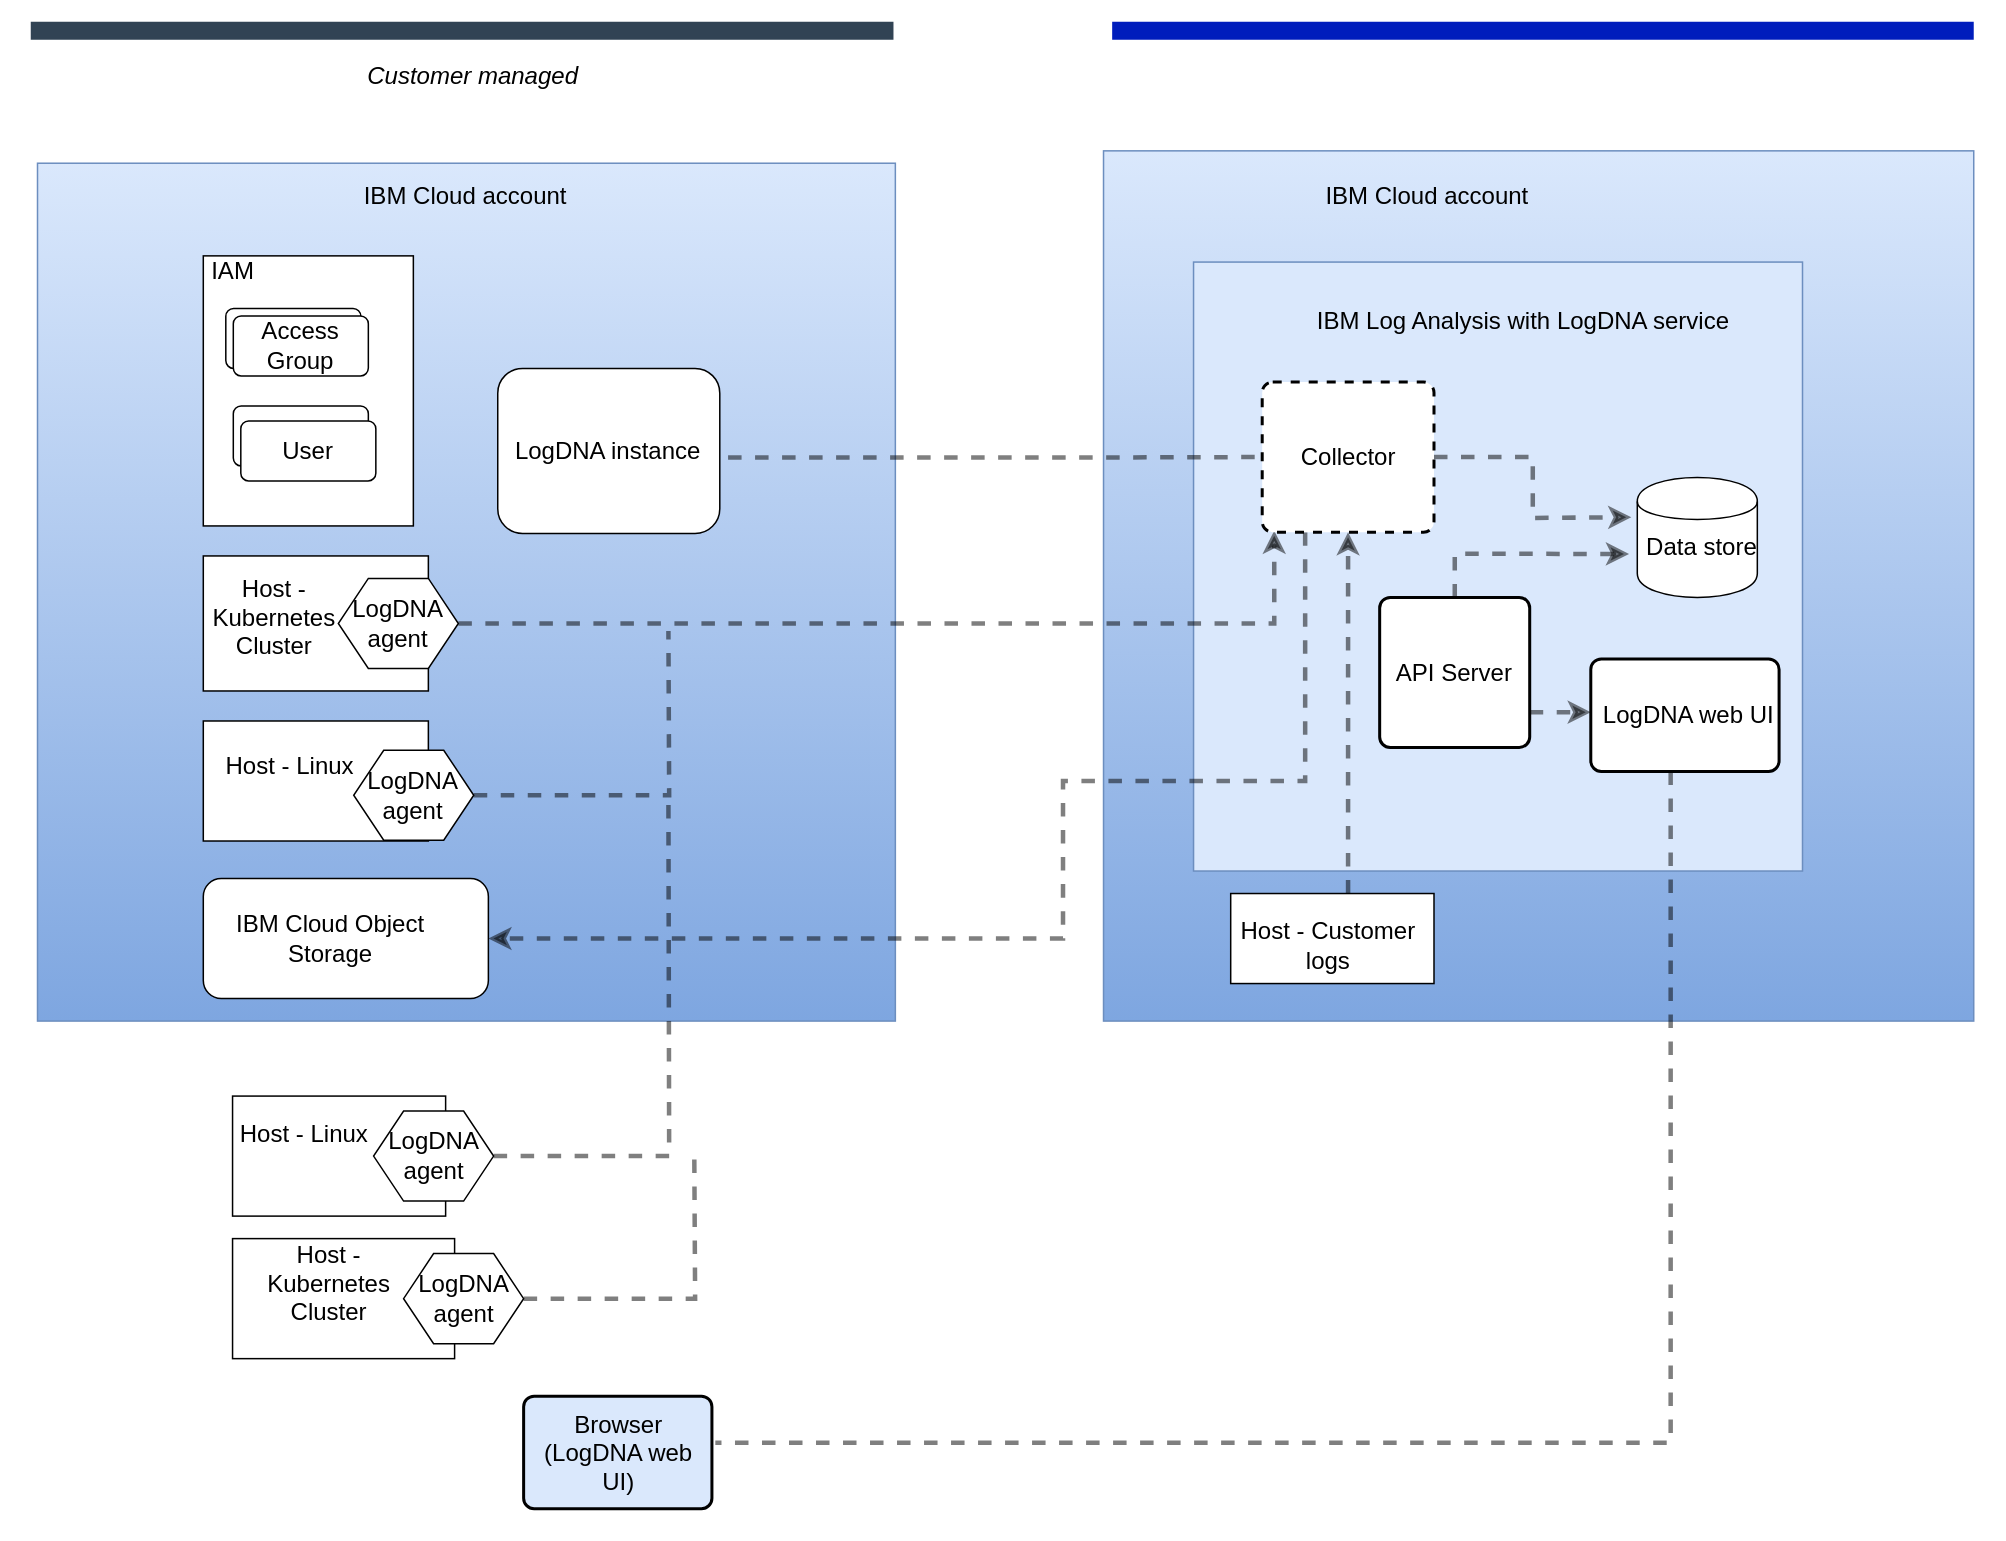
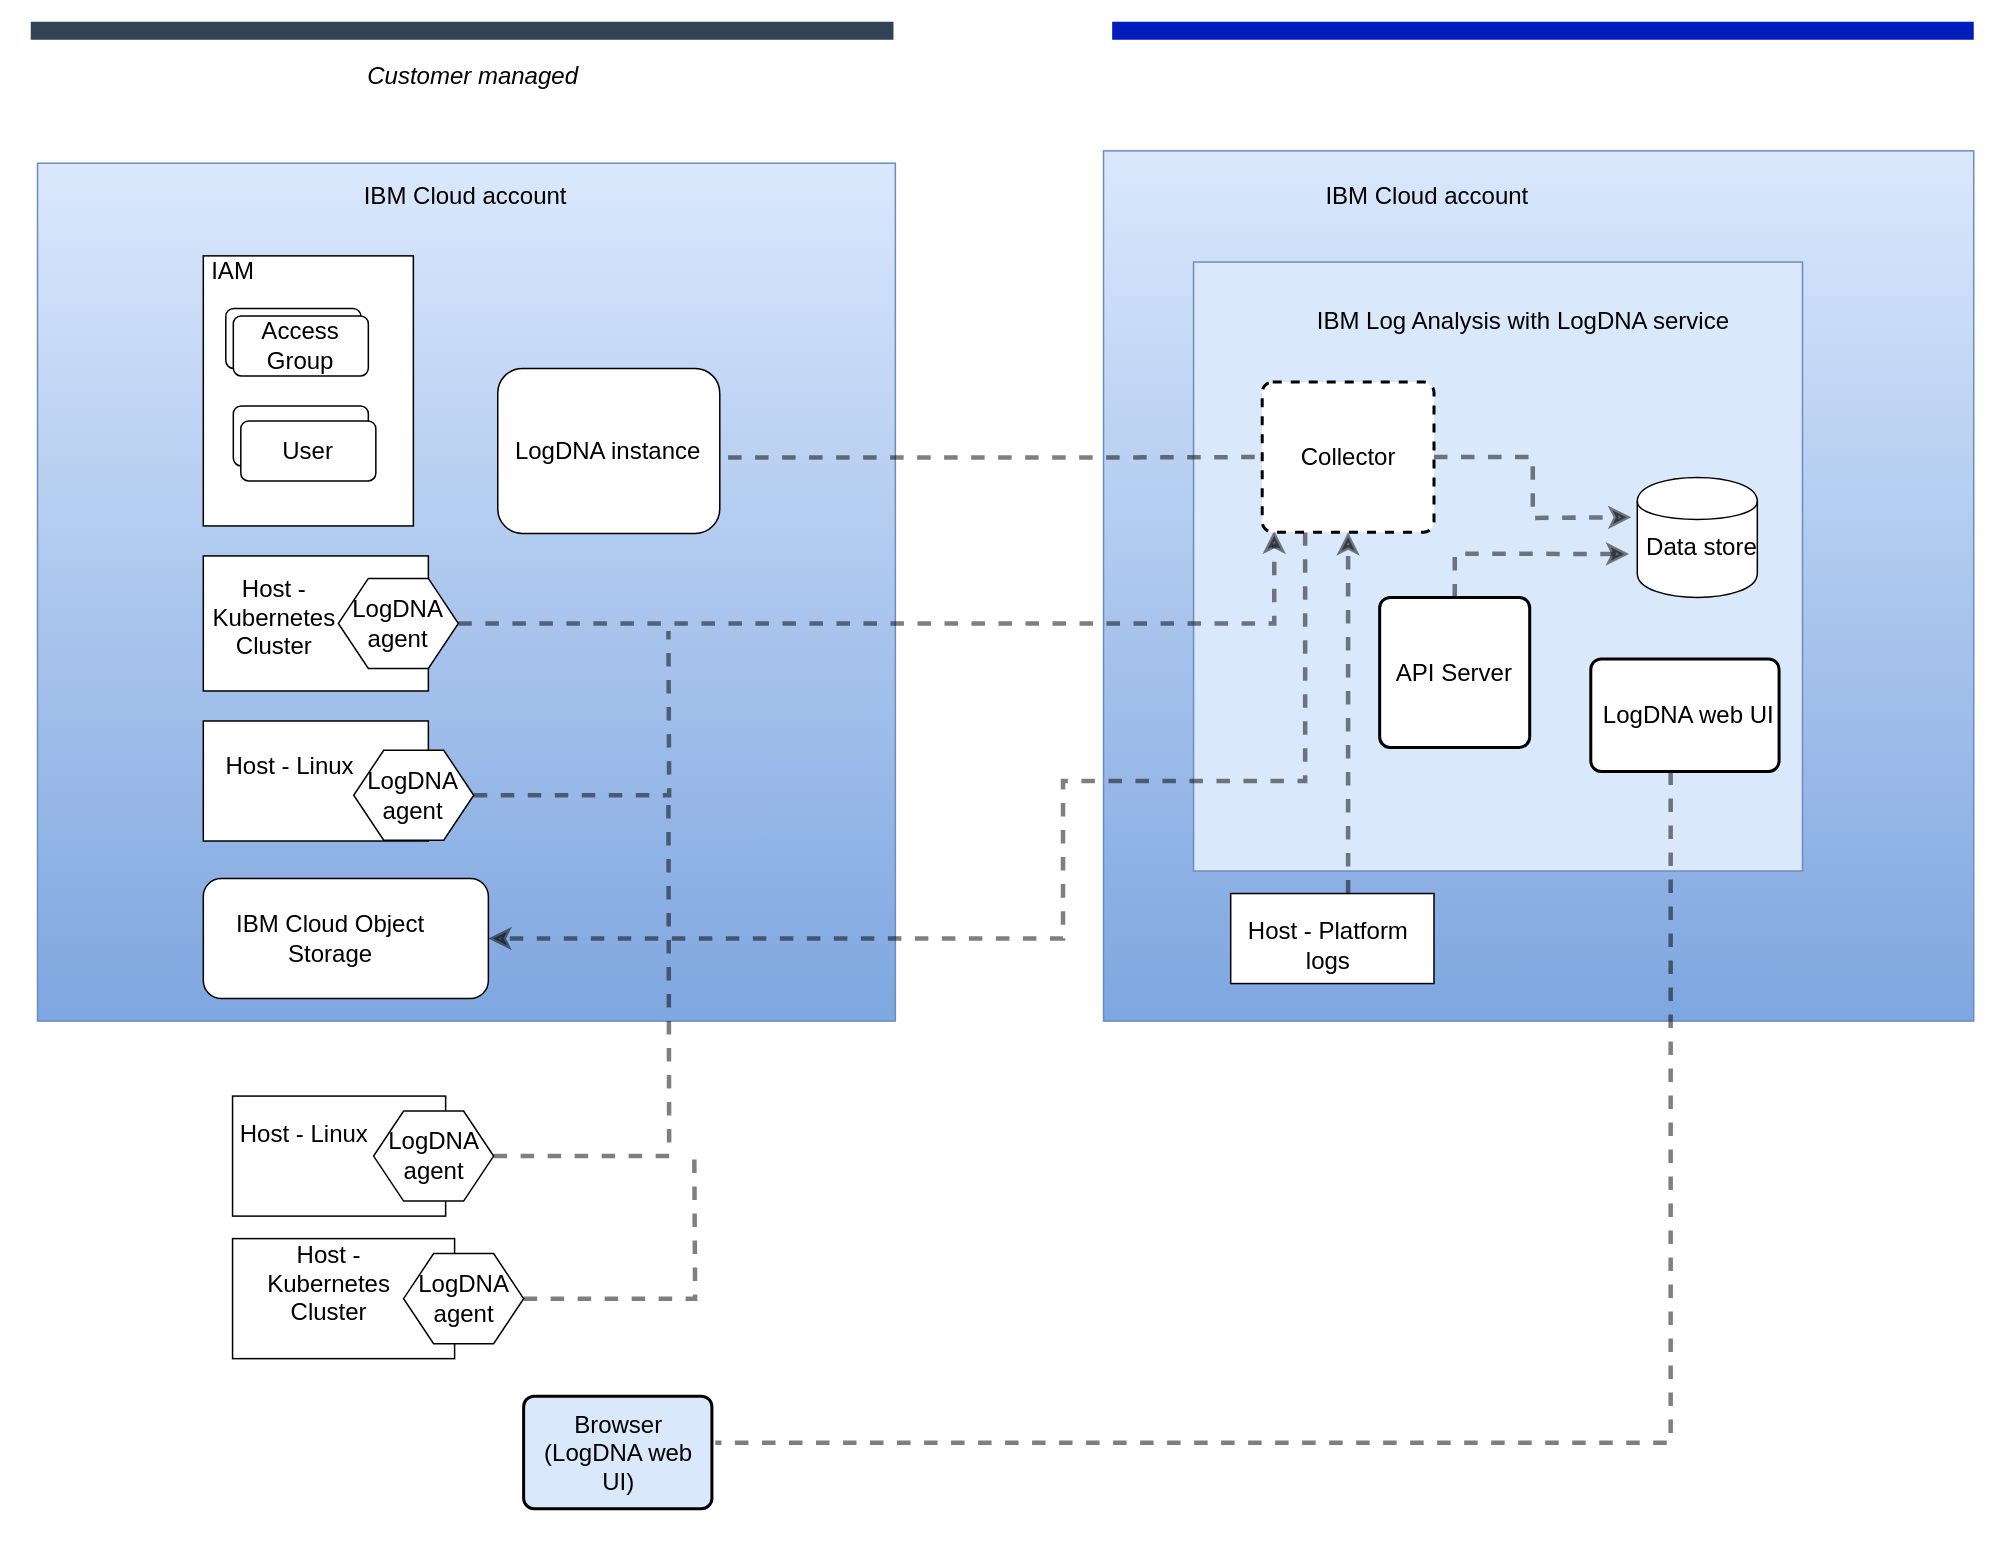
edge "API Server" -> "LogDNA web UI": removed
node "Host - Customer logs": label "Host - Customer logs" -> "Host - Platform logs"
